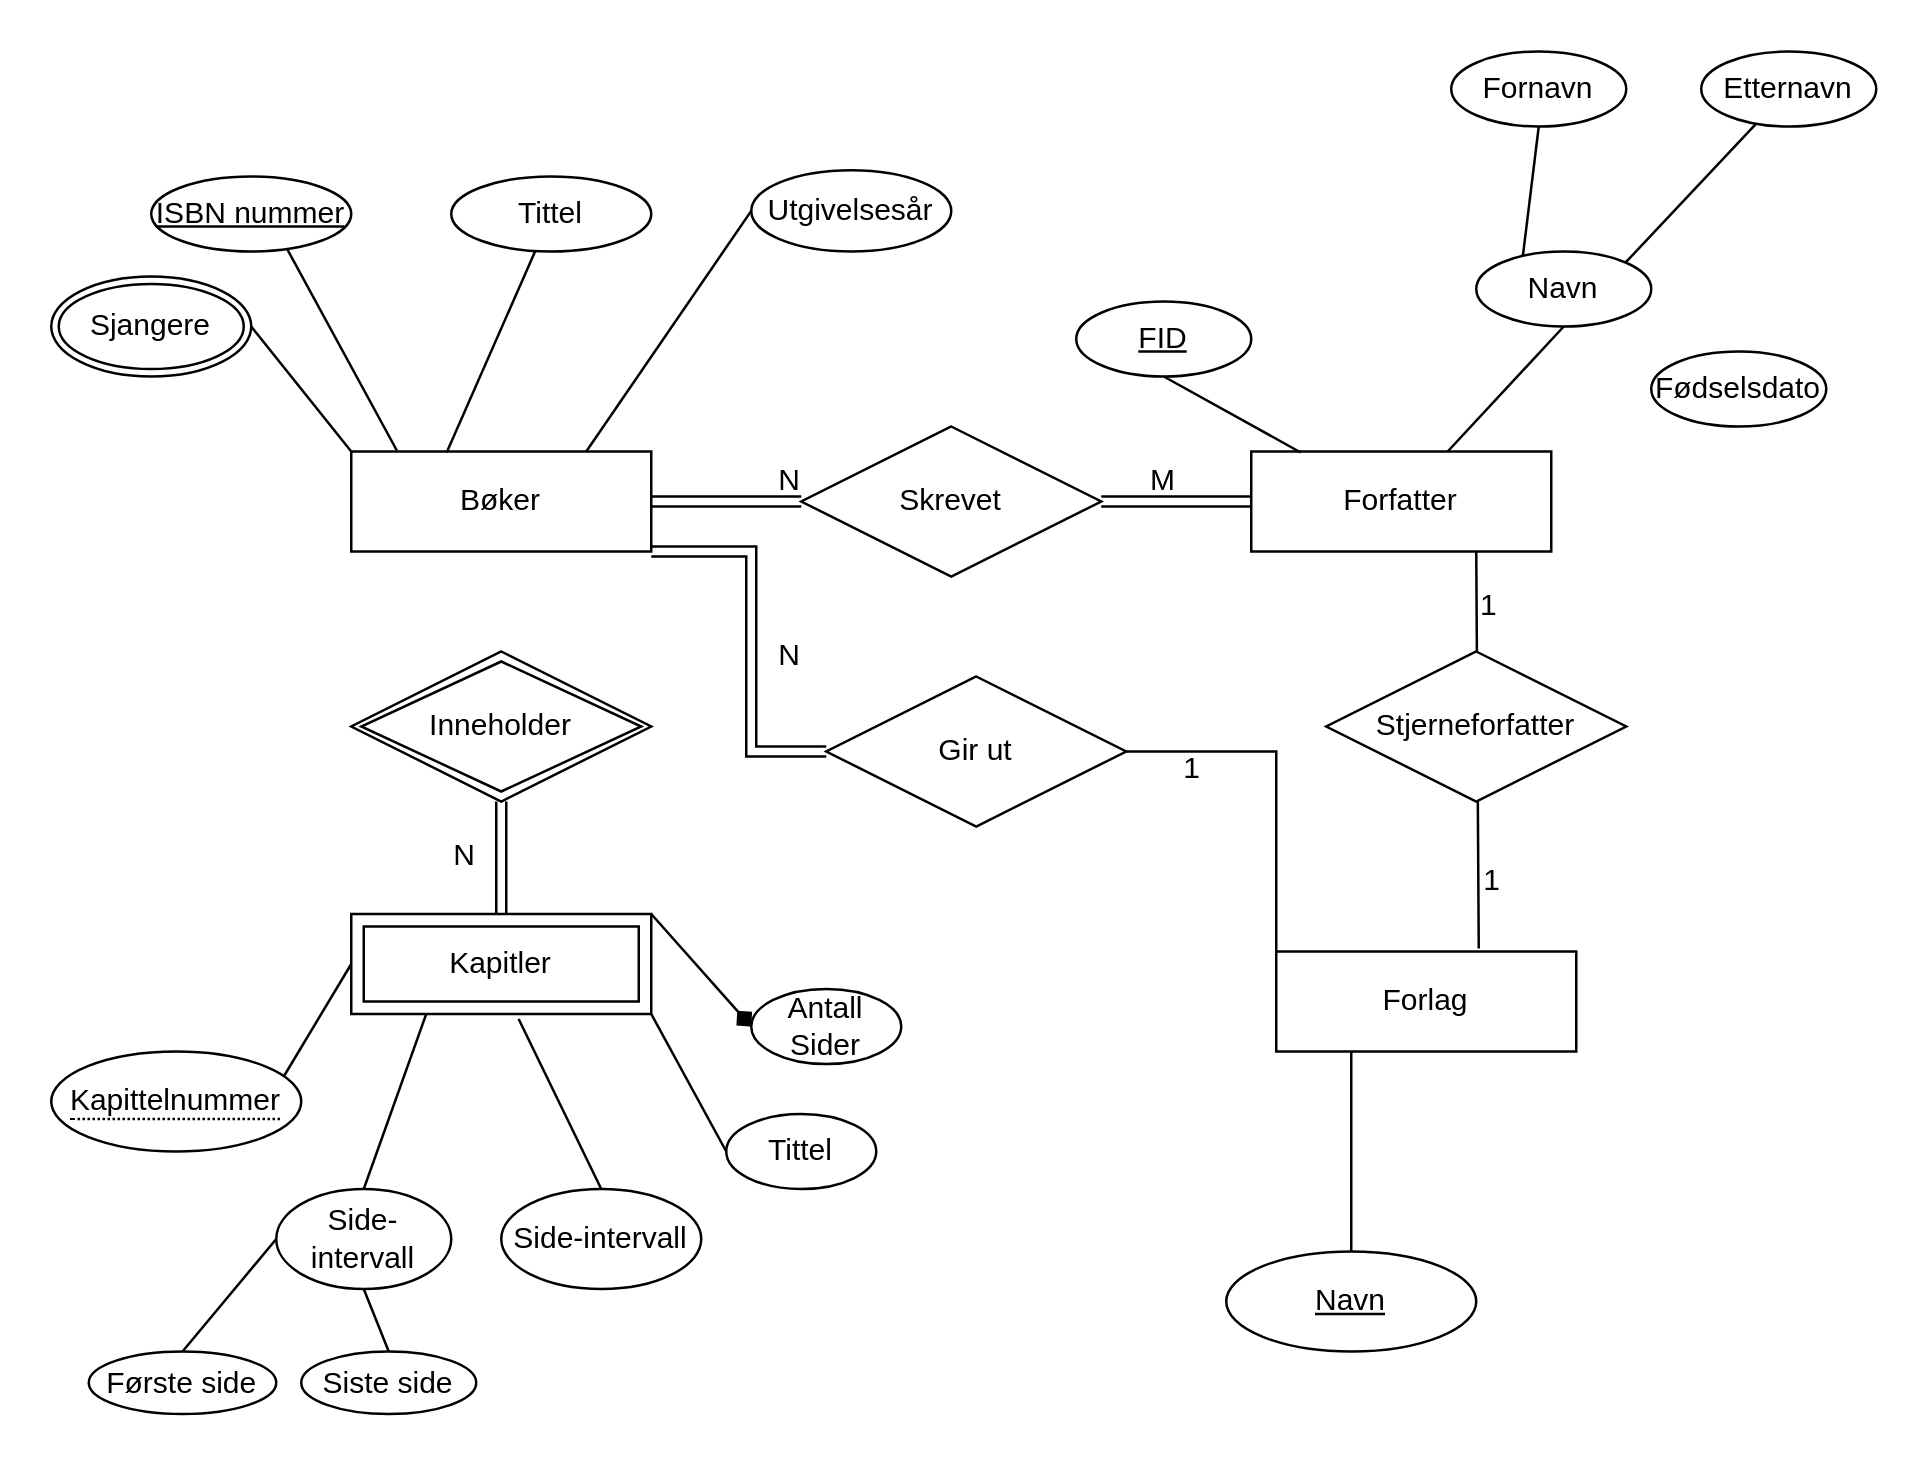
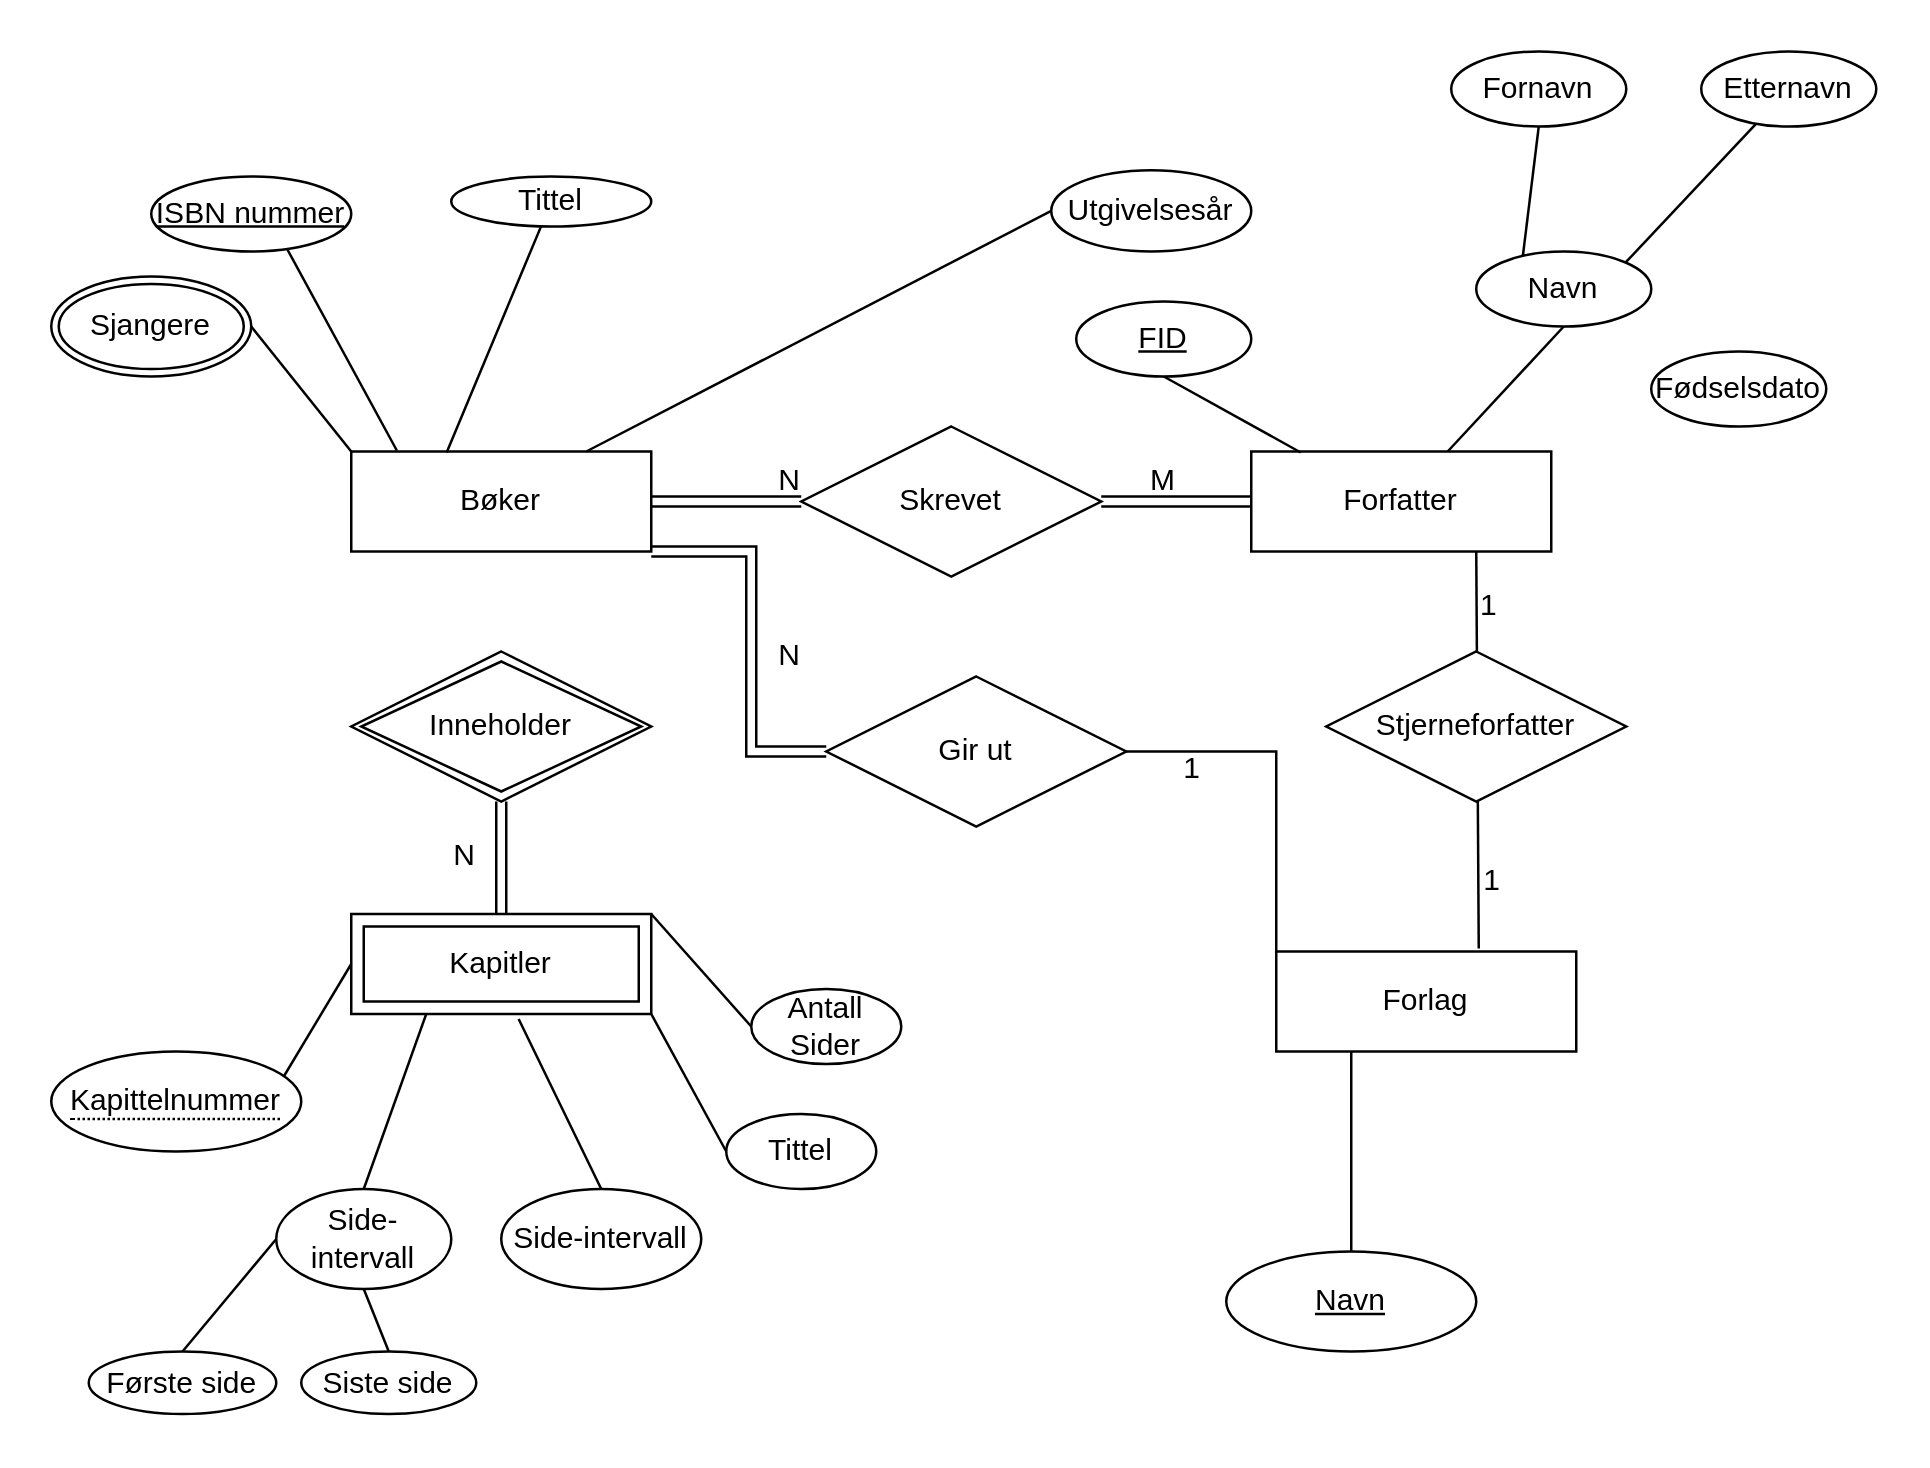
node "Utgivelsesår": moved (851, 211) -> (1151, 211)
node "Tittel": size 200x75 -> 200x50
edge "Kapitler" -> "Antall Sider": arrowhead diamond -> none
